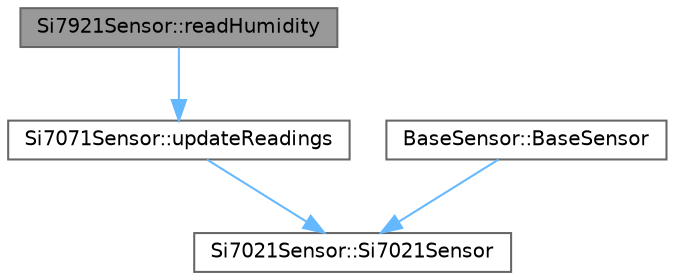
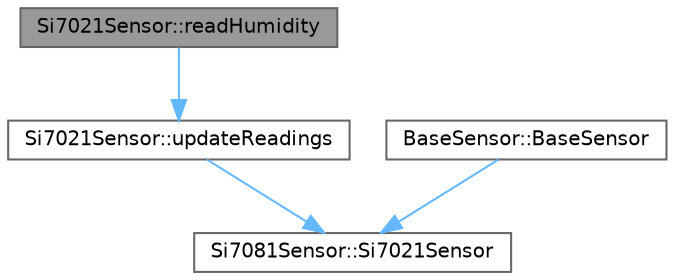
node "Si7921Sensor::readHumidity": label "Si7921Sensor::readHumidity" -> "Si7021Sensor::readHumidity"
node "Si7071Sensor::updateReadings": label "Si7071Sensor::updateReadings" -> "Si7021Sensor::updateReadings"
node "Si7021Sensor::Si7021Sensor": label "Si7021Sensor::Si7021Sensor" -> "Si7081Sensor::Si7021Sensor"
